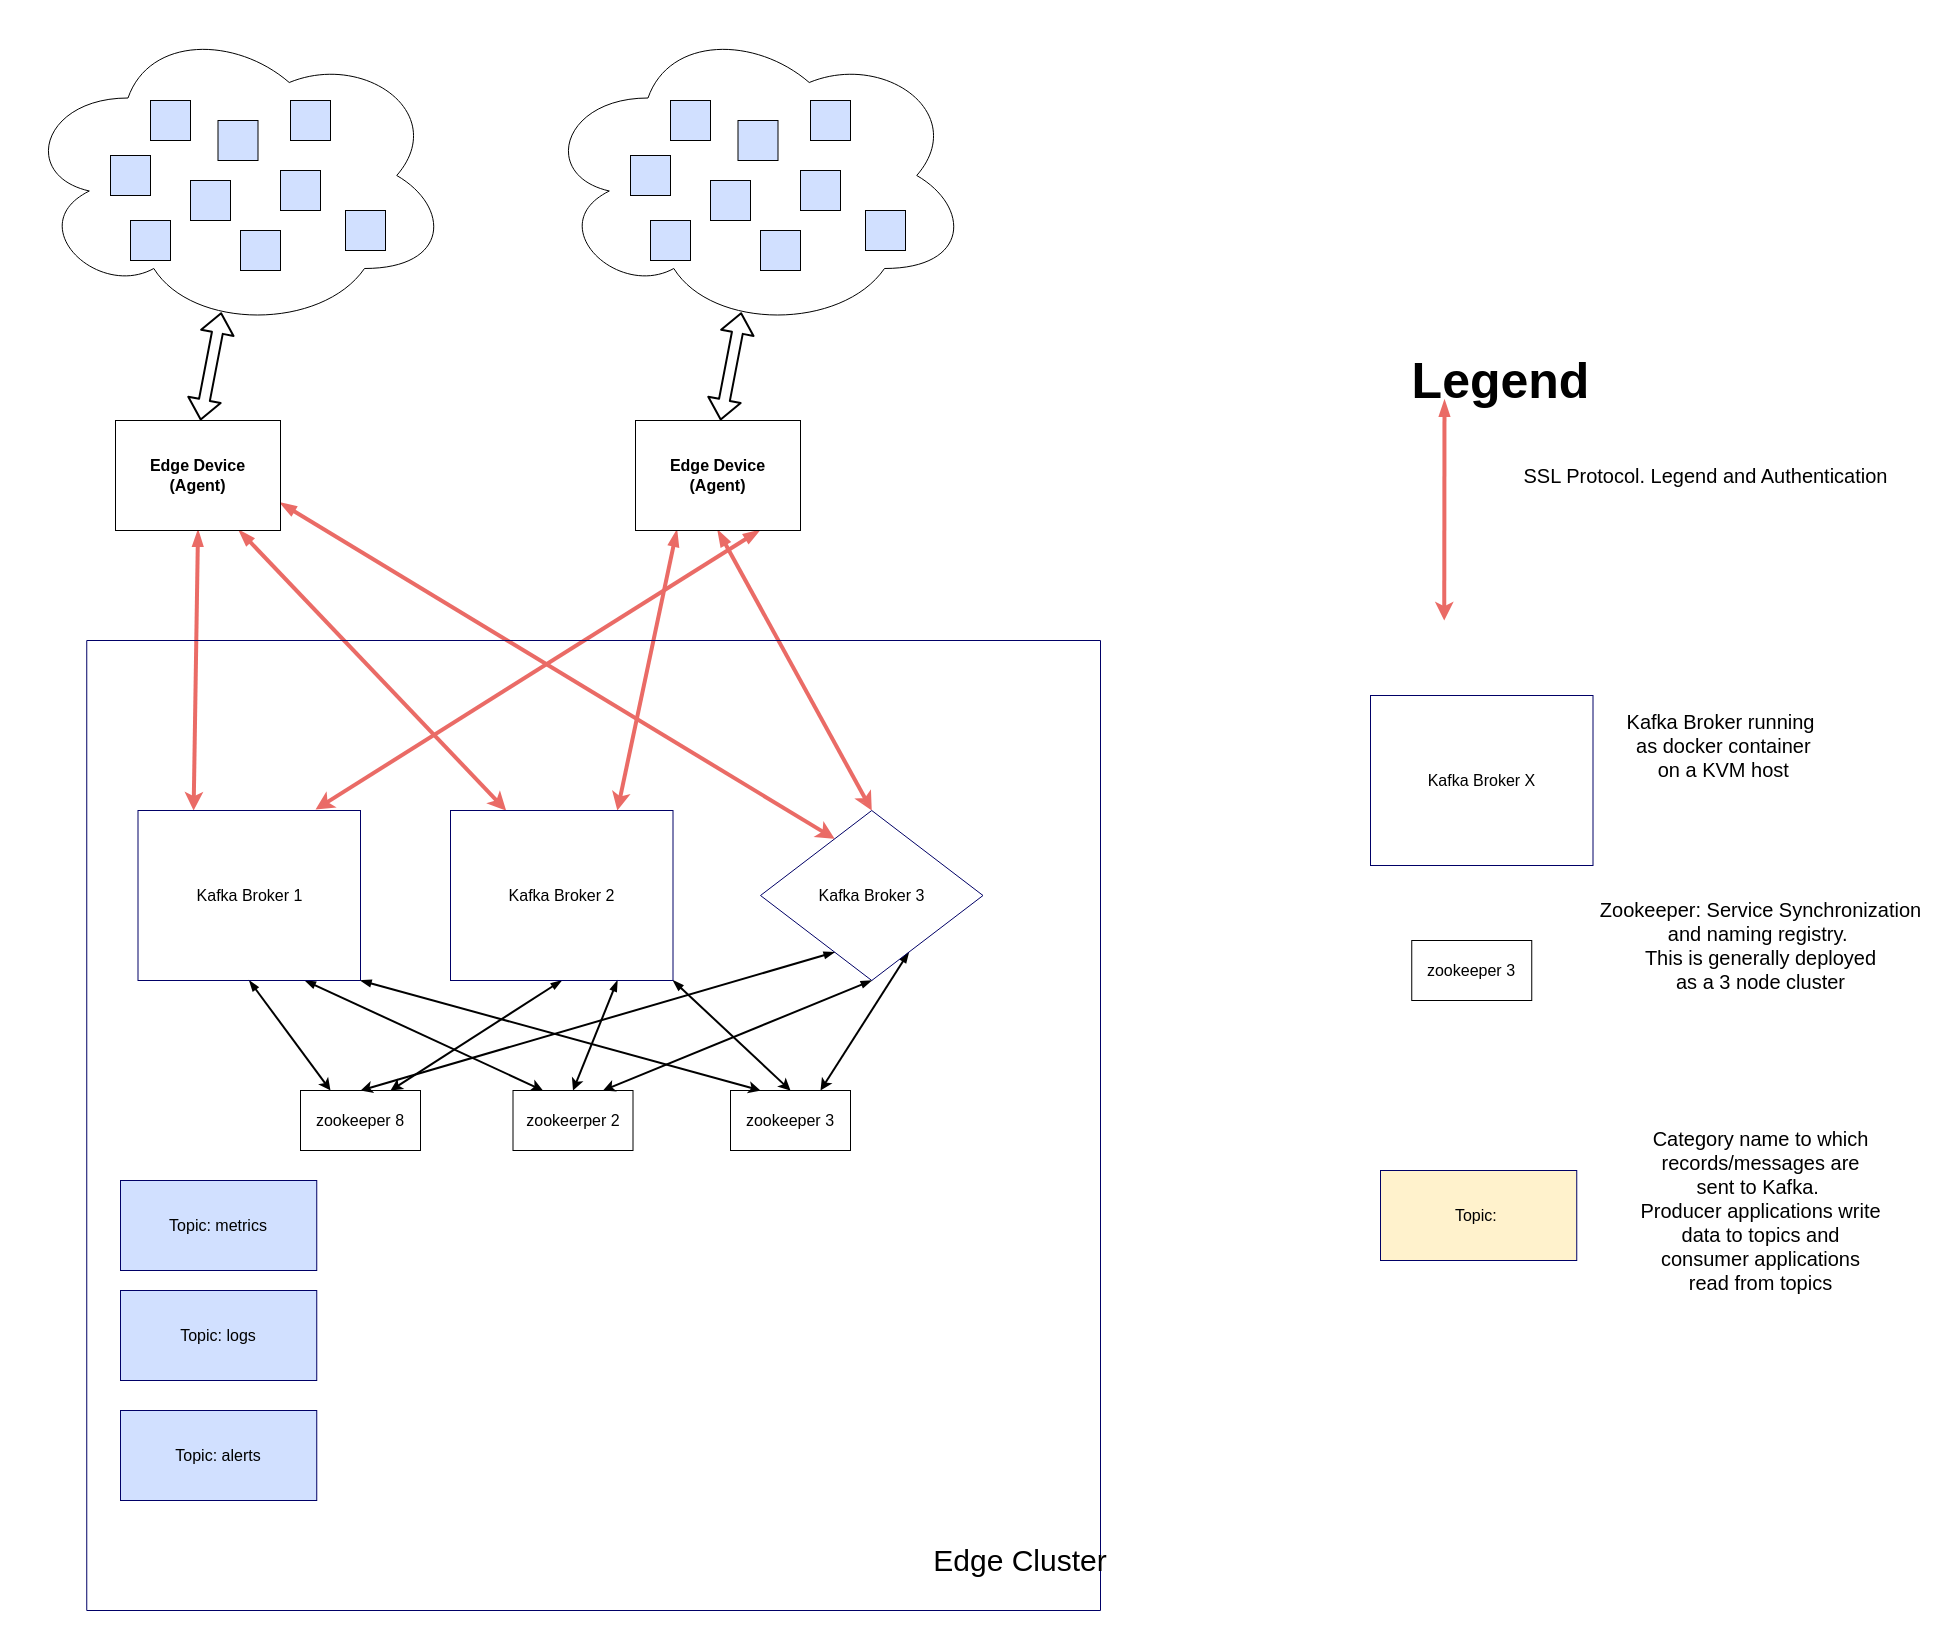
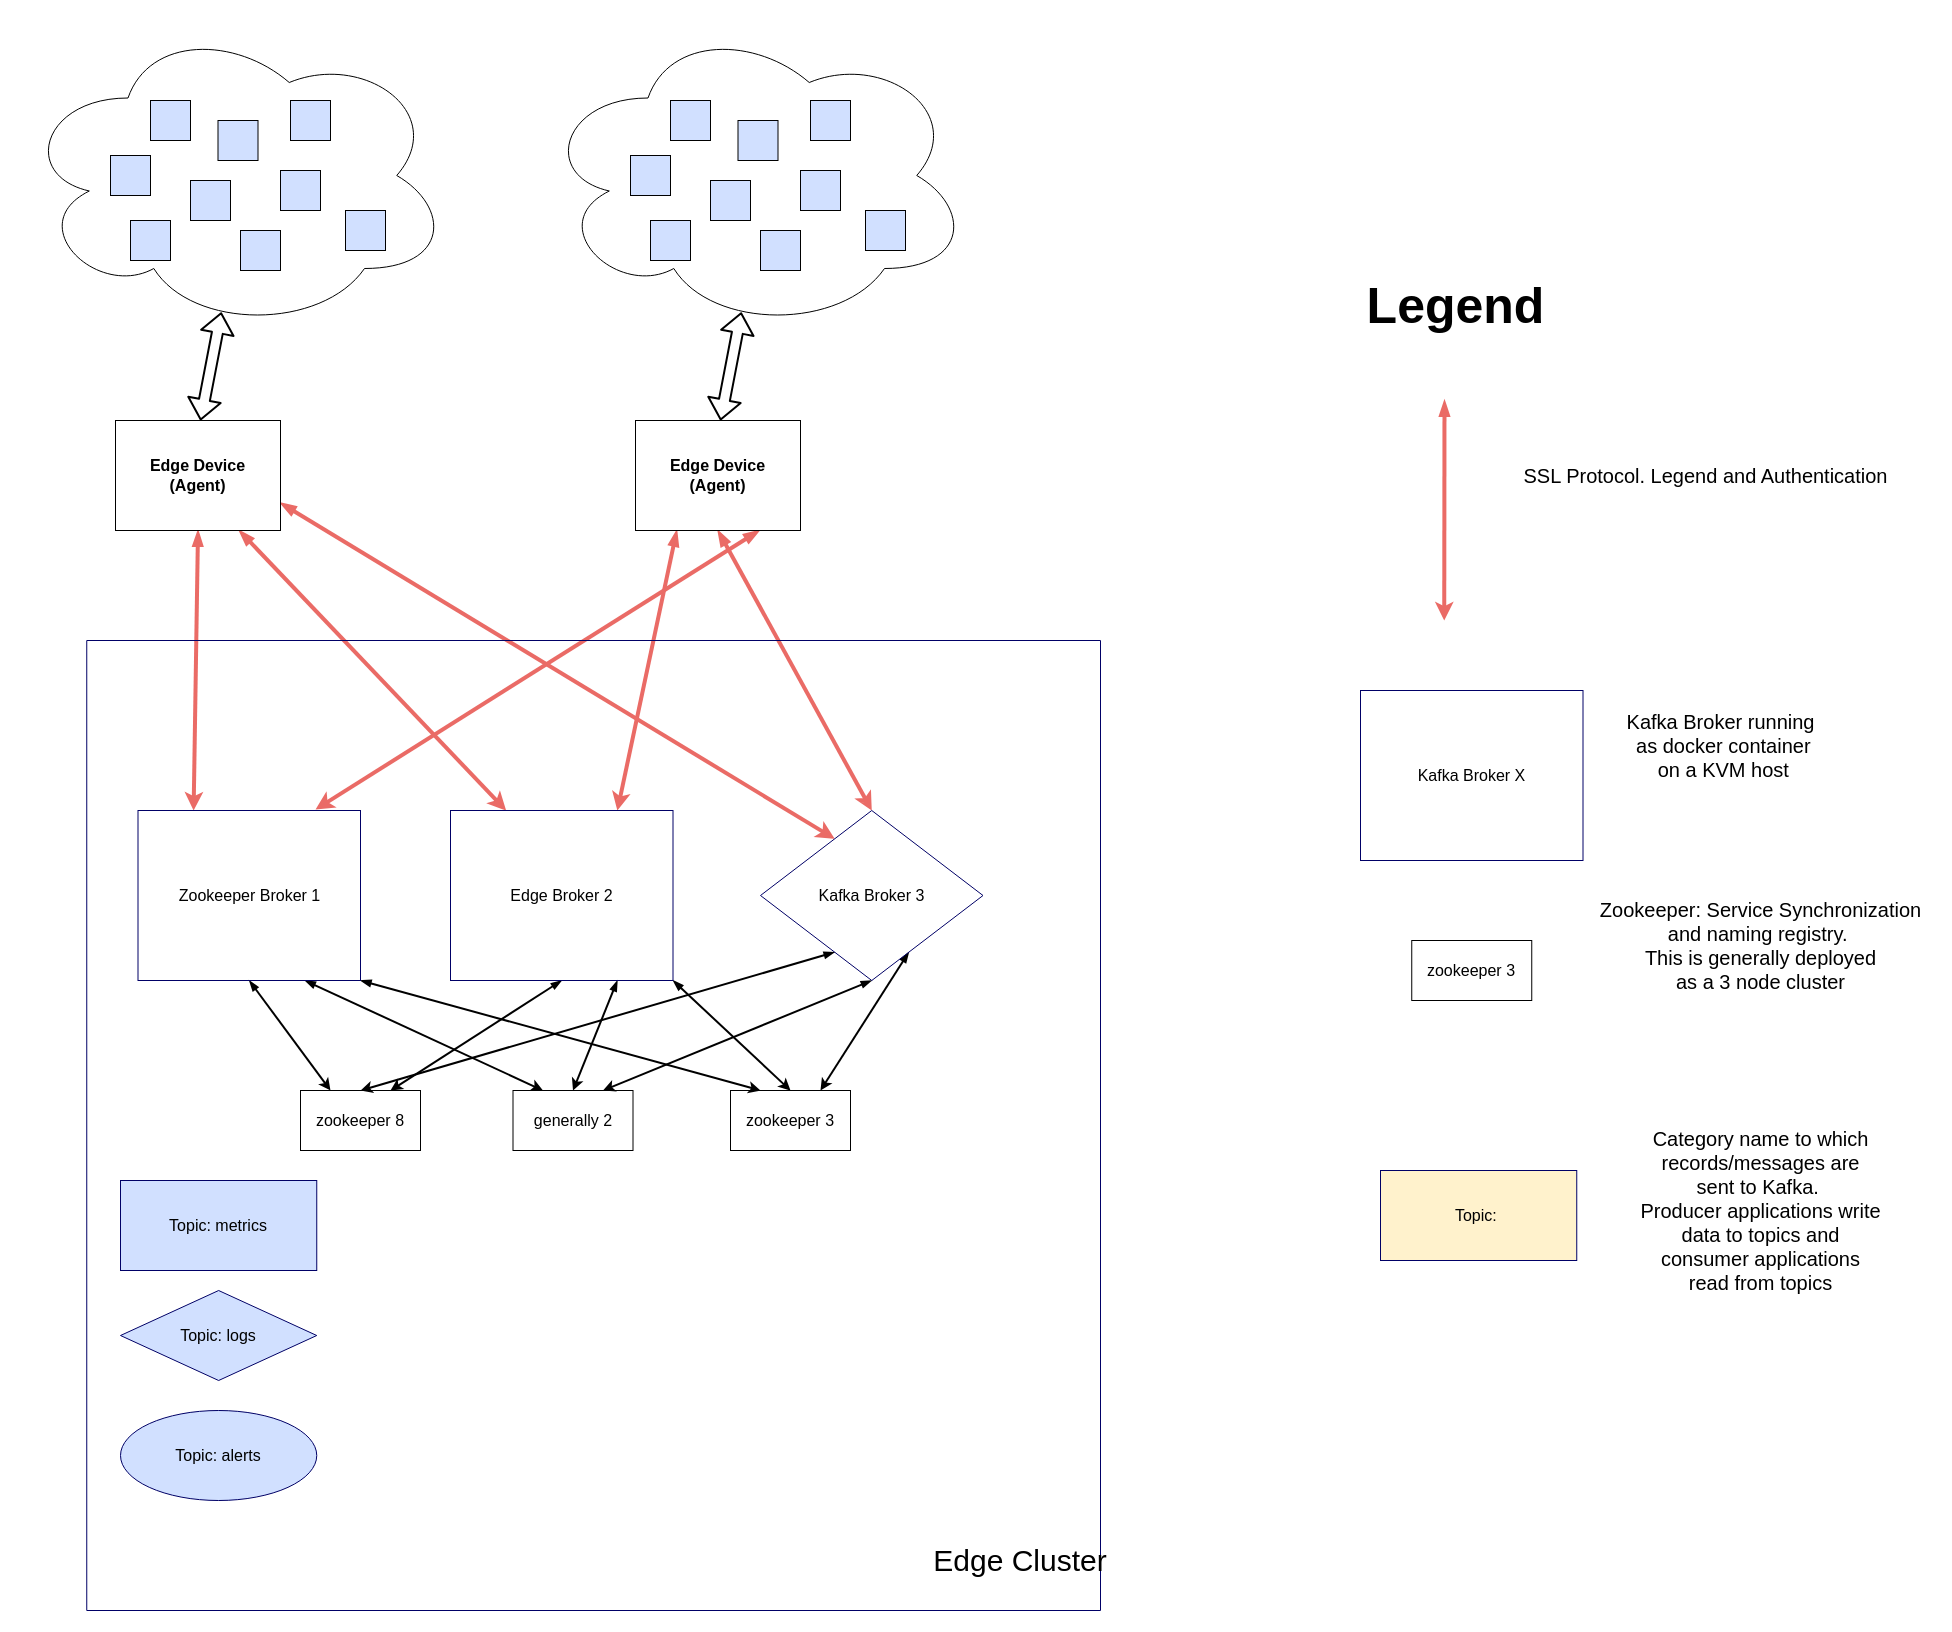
node "Legend": moved (1501, 381) -> (1456, 306)
node "Kafka Broker X": moved (1482, 781) -> (1472, 776)
node "Kafka Broker 1": label "Kafka Broker 1" -> "Zookeeper Broker 1"
node "Kafka Broker 2": label "Kafka Broker 2" -> "Edge Broker 2"
node "zookeerper 2": label "zookeerper 2" -> "generally 2"
node "Topic: logs": shape rectangle -> diamond
node "Topic: alerts": shape rectangle -> ellipse
